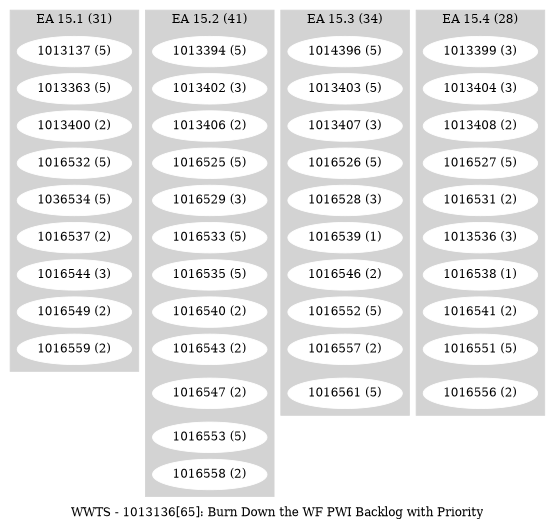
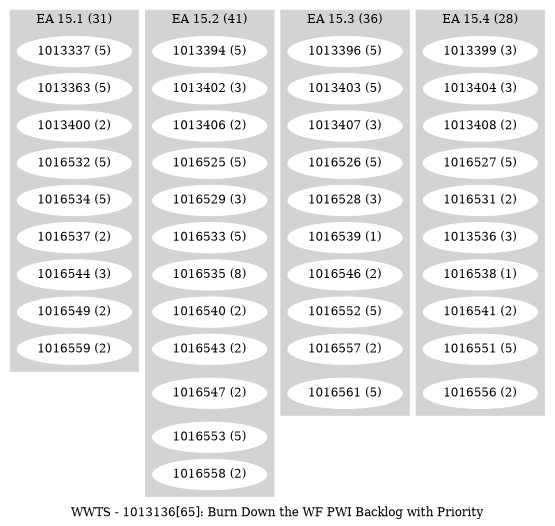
cluster "EA 15.3 (34)": label "EA 15.3 (34)" -> "EA 15.3 (36)"
node "1013137 (5)": label "1013137 (5)" -> "1013337 (5)"
node "1014396 (5)": label "1014396 (5)" -> "1013396 (5)"
node "1036534 (5)": label "1036534 (5)" -> "1016534 (5)"
node "1016535 (5)": label "1016535 (5)" -> "1016535 (8)"
